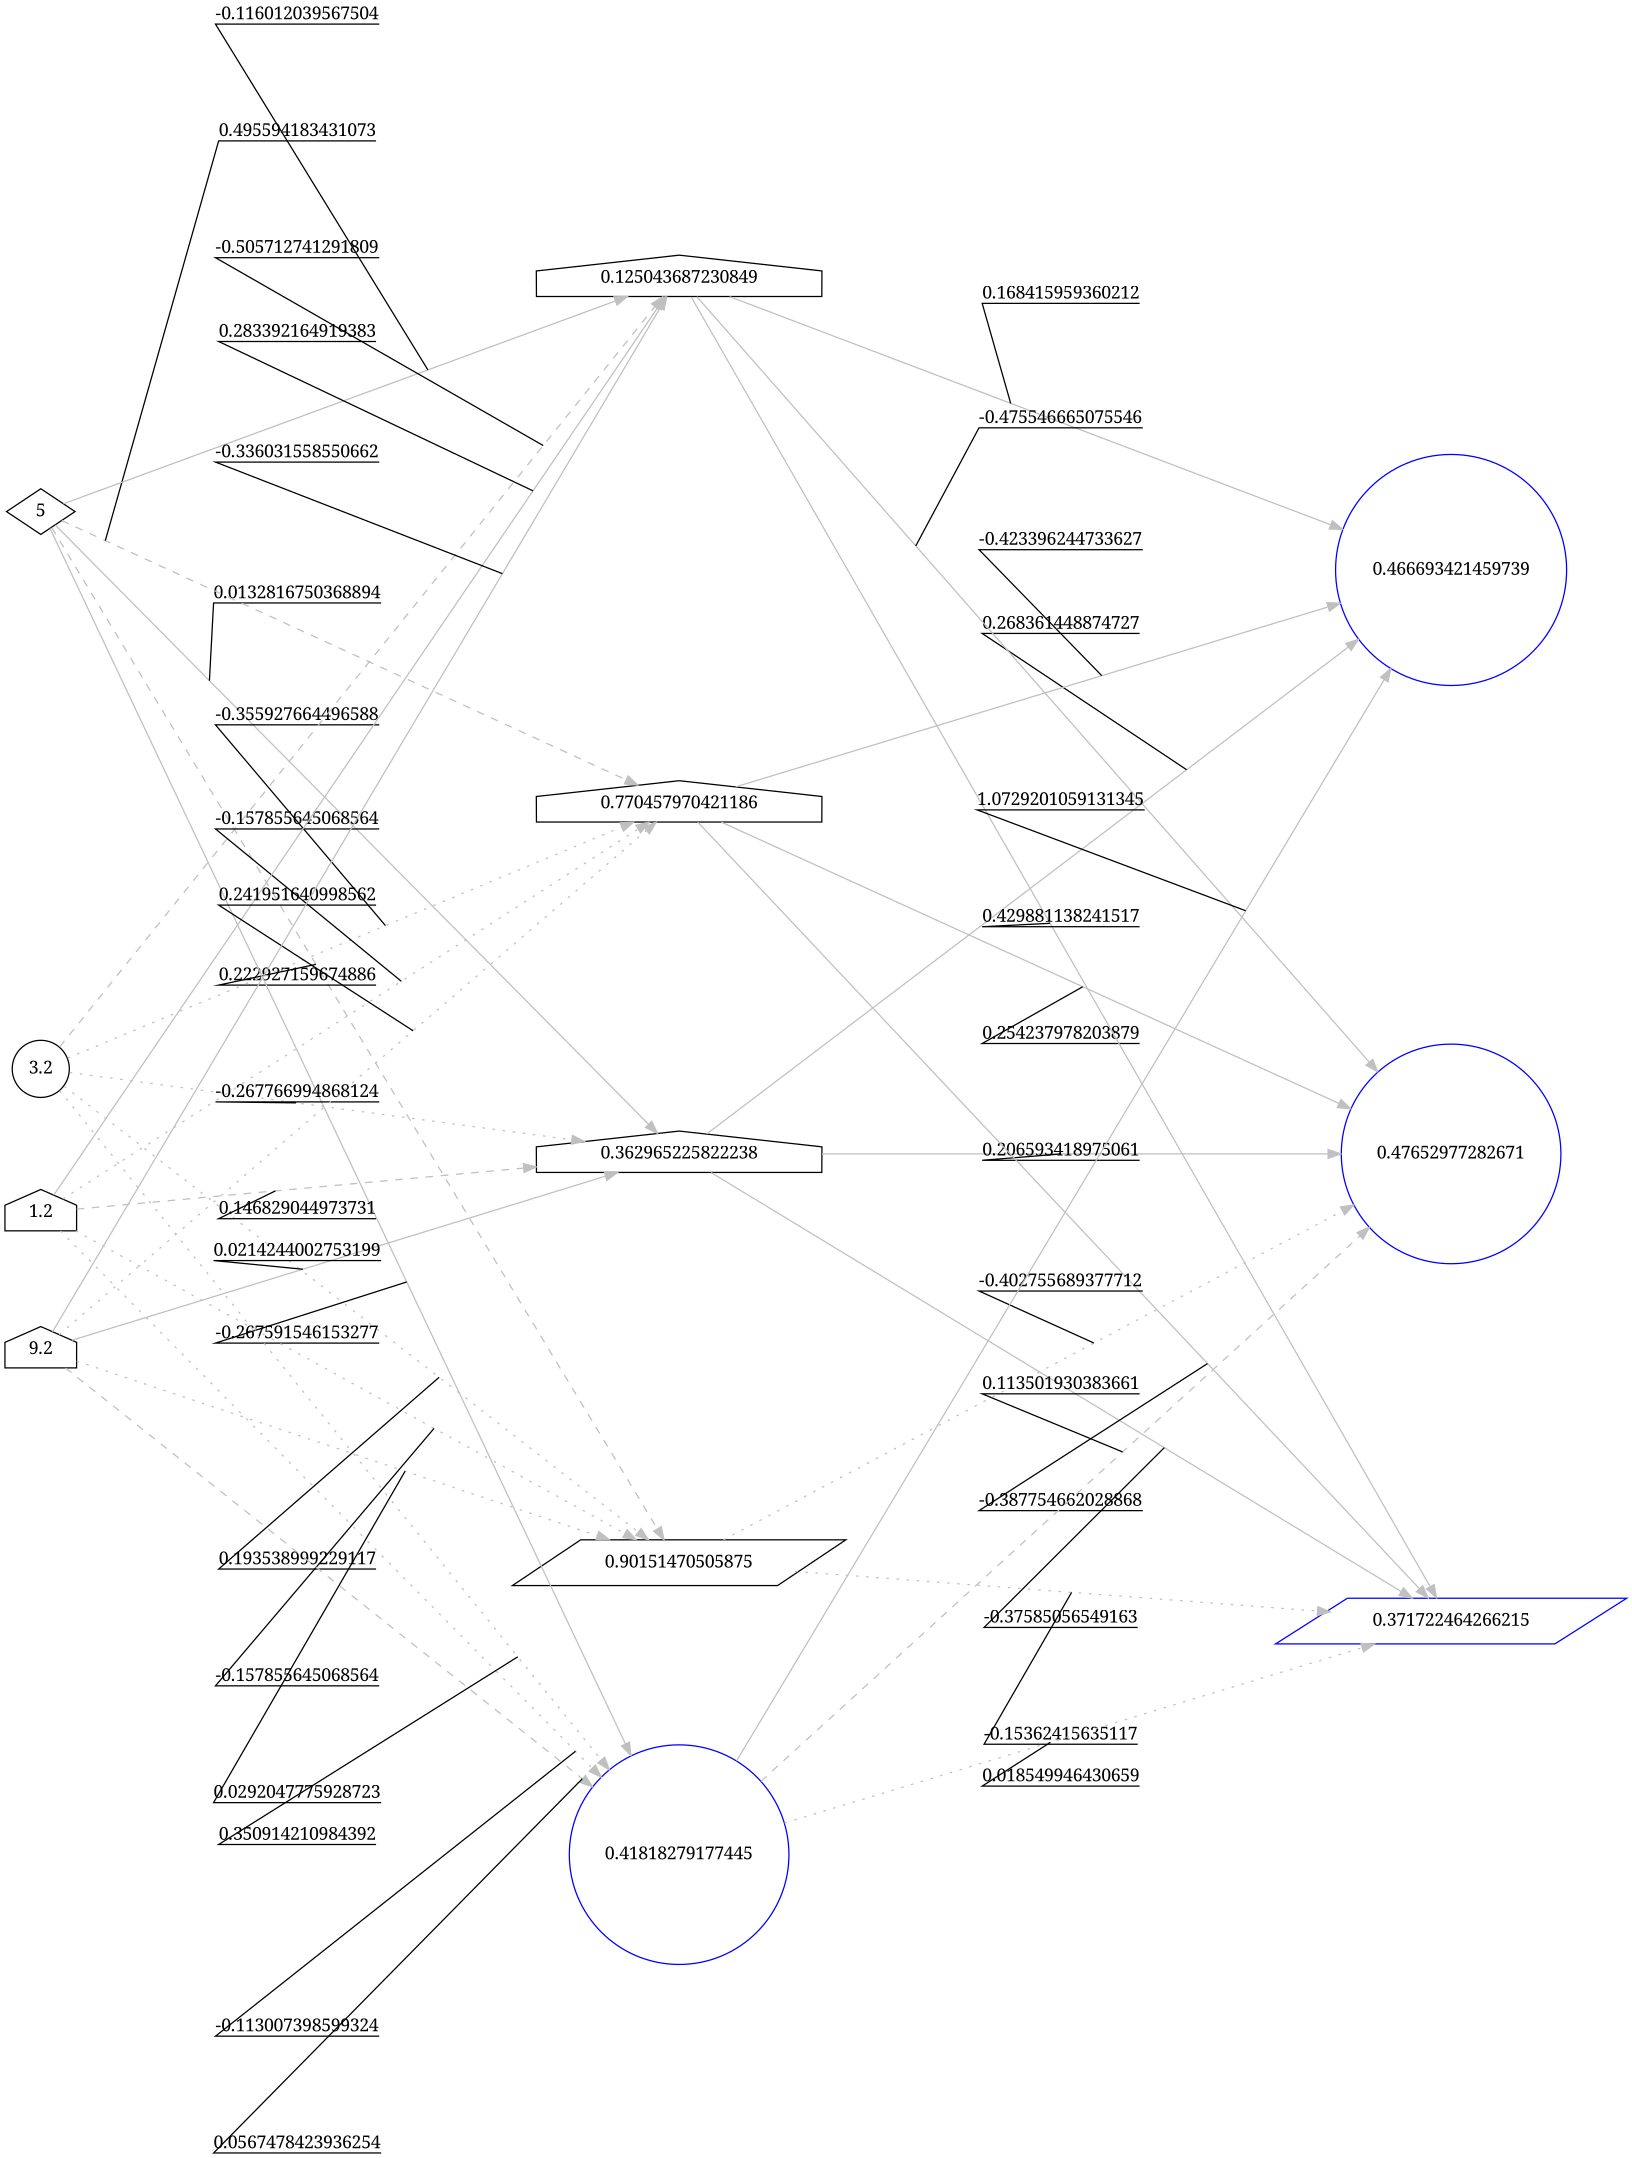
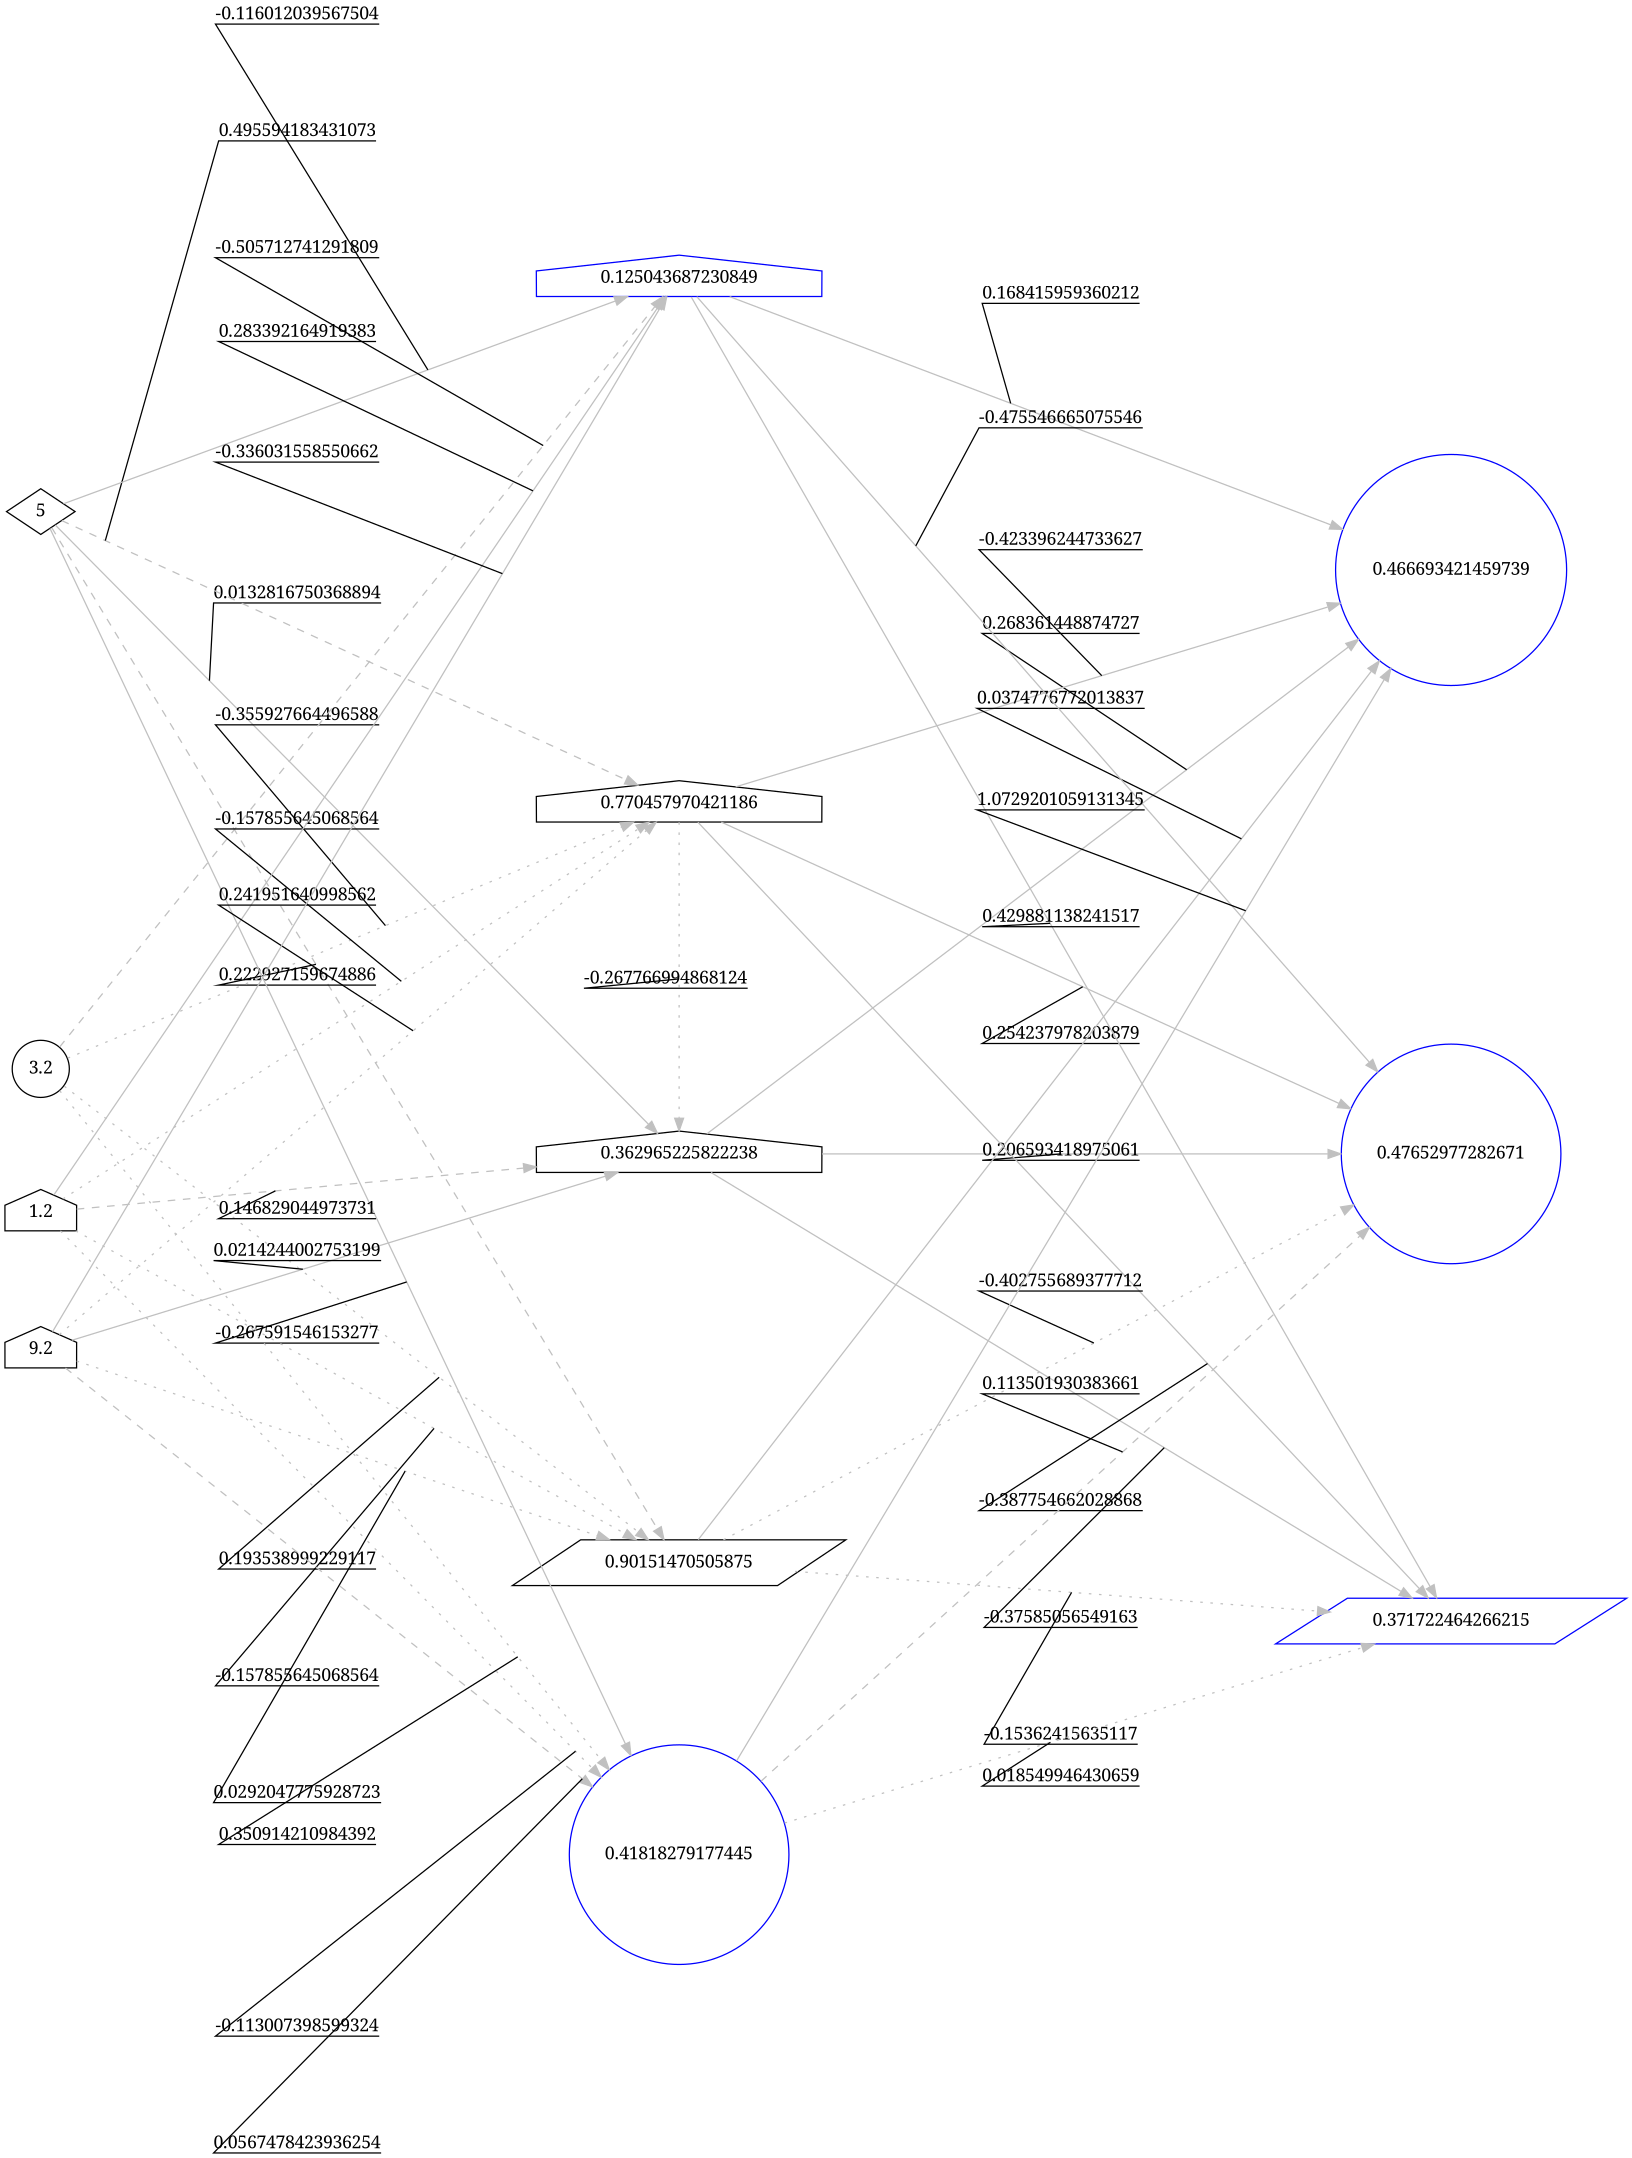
node "0.125043687230849": color black -> blue
edge "3.2" -> "0.362965225822238": now "0.770457970421186" -> "0.362965225822238"
edge "0.90151470505875" -> "0.466693421459739": added, label "0.0374776772013837"
